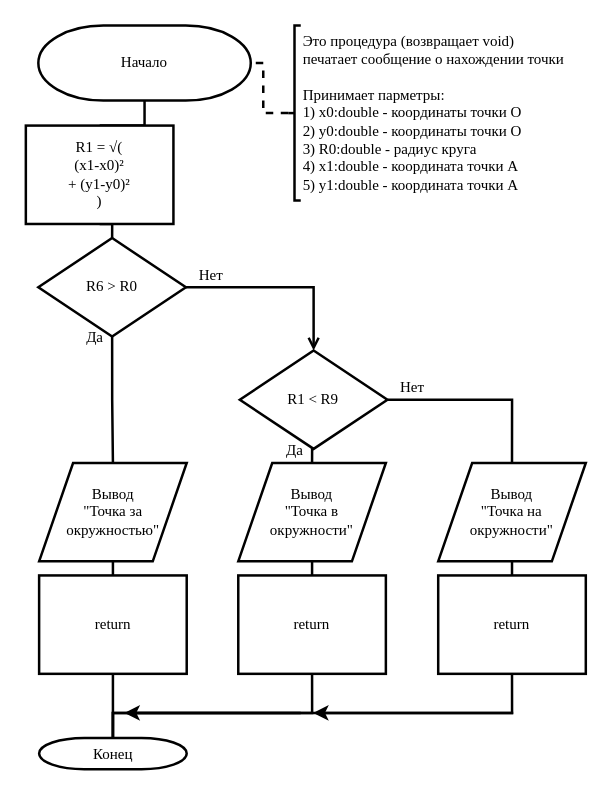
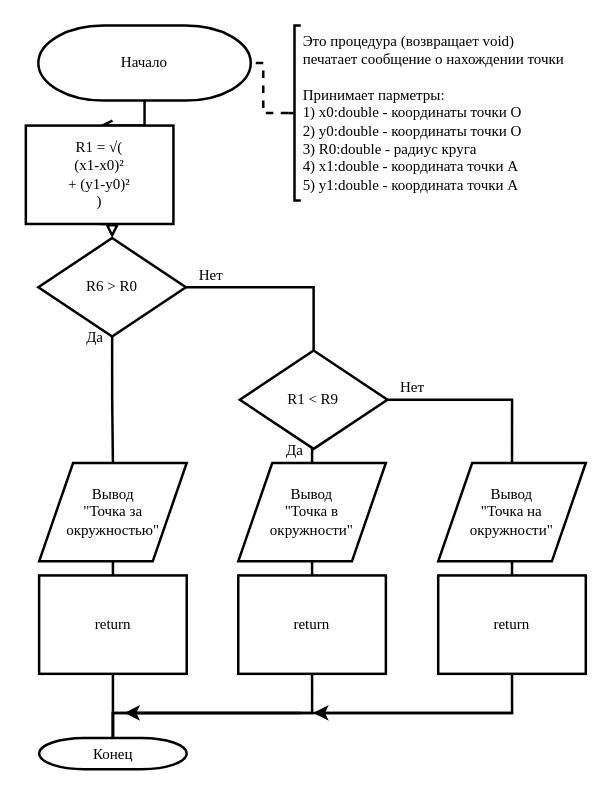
edge "Начало" -- "R1 = √( (x1-x0)² + (y1-y0)² )": arrowhead none -> open
edge "R1 = √( (x1-x0)² + (y1-y0)² )" -- "R6 > R0": arrowhead none -> block
edge "R6 > R0" -> "R1 < R9": arrowhead open -> none
